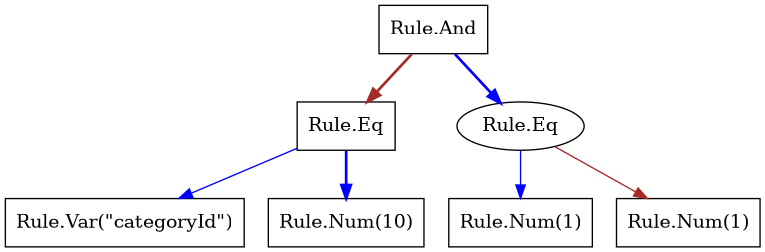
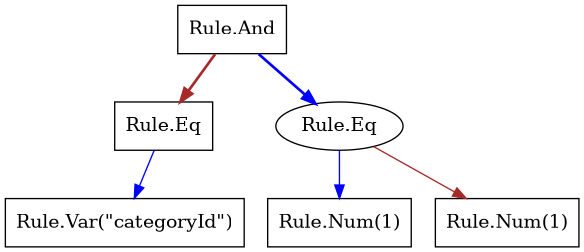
node "Rule.Num(10)": removed
